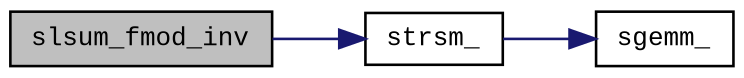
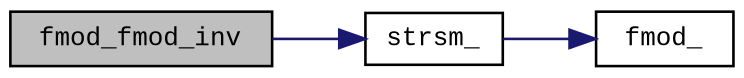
node "slsum_fmod_inv": label "slsum_fmod_inv" -> "fmod_fmod_inv"
node "sgemm_": label "sgemm_" -> "fmod_"
